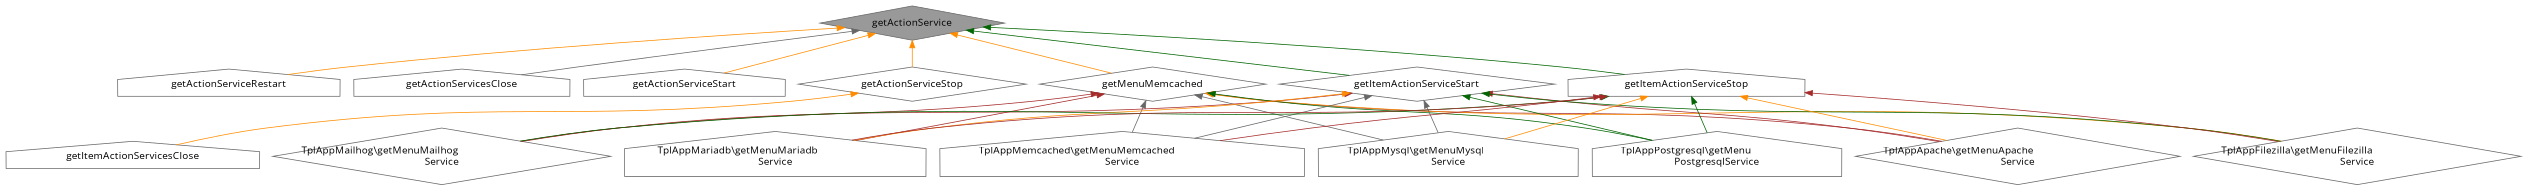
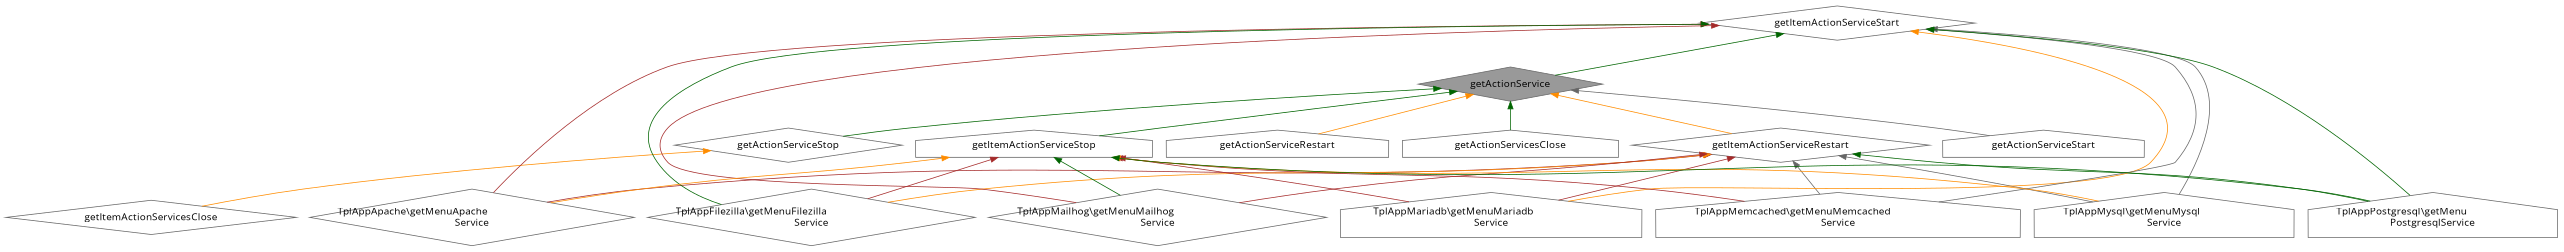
edge "getActionServicesClose" -> "getActionService": color gray40 -> darkgreen
edge "getItemActionServiceStart" -> "getActionService": reversed
edge "getActionServiceStart" -> "getActionService": color darkorange -> gray40
edge "getActionServiceStop" -> "getActionService": color darkorange -> darkgreen
node "getMenuMemcached": label "getMenuMemcached" -> "getItemActionServiceRestart"
node "getItemActionServicesClose": shape house -> diamond
